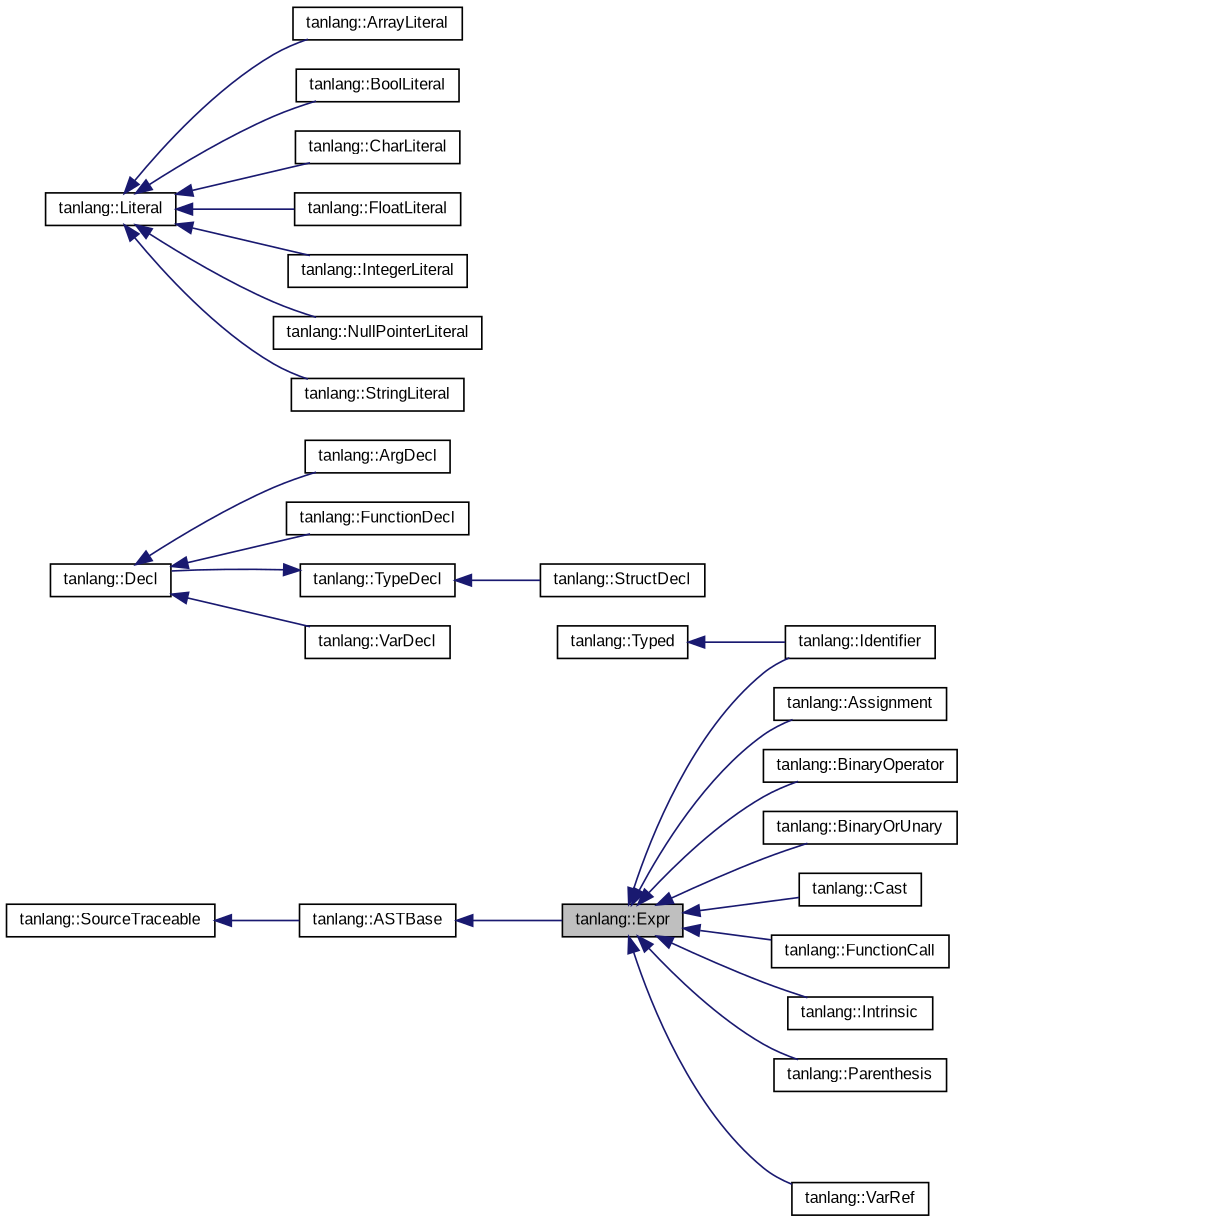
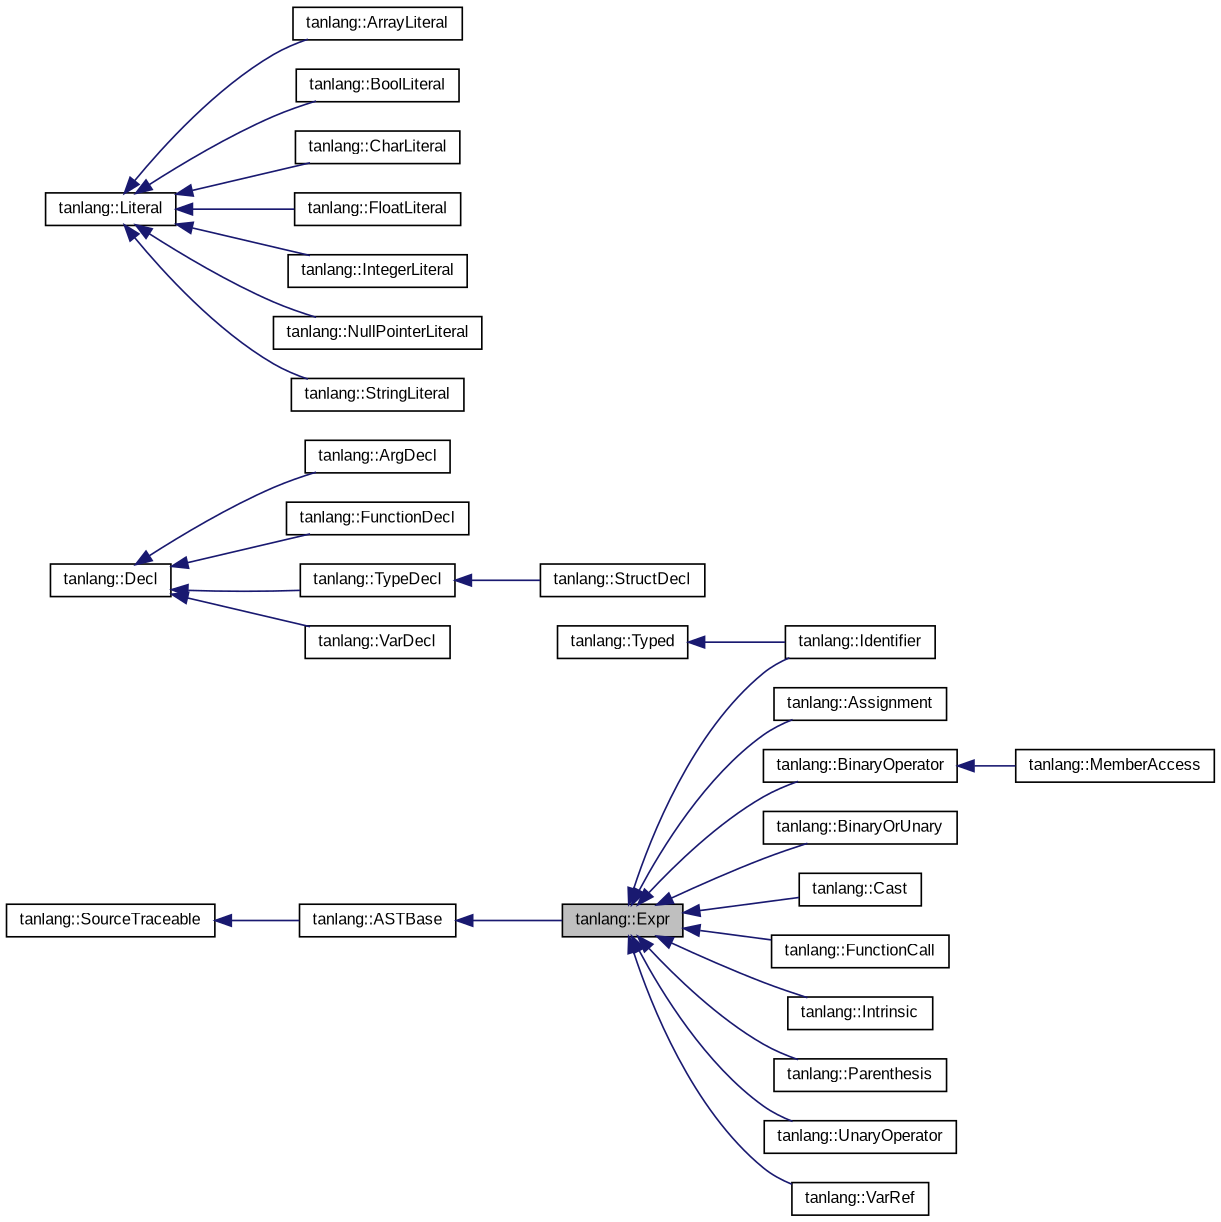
edge "tanlang::Decl" -> "tanlang::TypeDecl": reversed
node "tanlang::MemberAccess": added
node "tanlang::UnaryOperator": added
